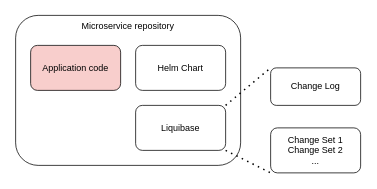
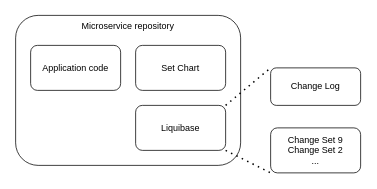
node "Application code": fillcolor #f8cecc -> #ffffff
node "Helm Chart": label "Helm Chart" -> "Set Chart"
node "Change Set 1 Change Set 2 ...": label "Change Set 1 Change Set 2 ..." -> "Change Set 9 Change Set 2 ..."
